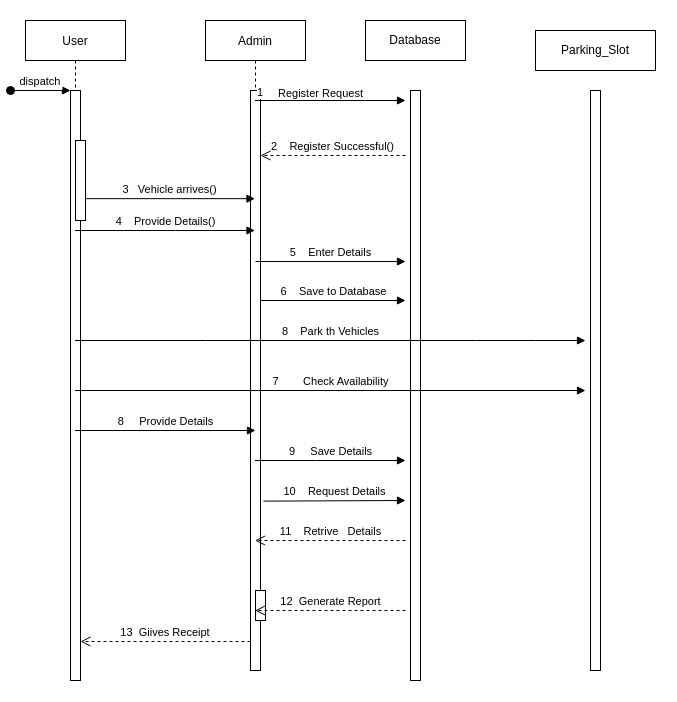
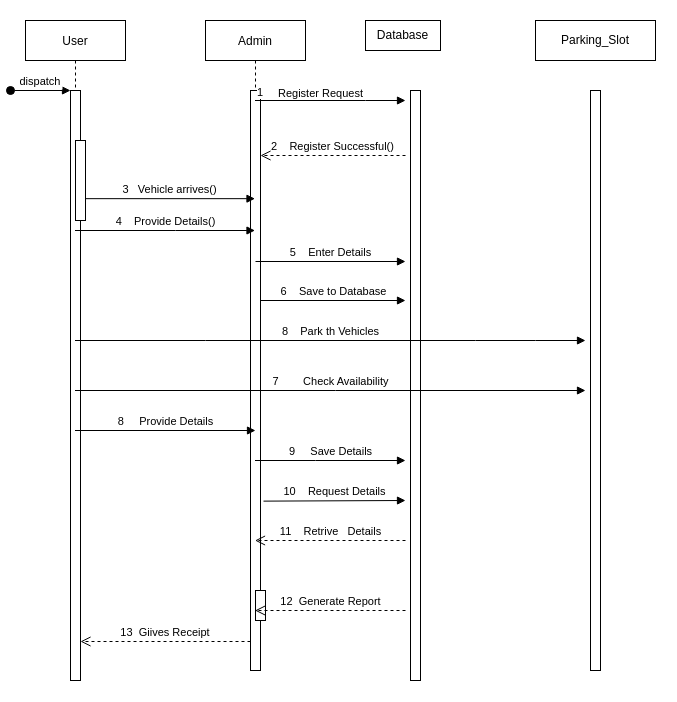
node "Database": size 100x40 -> 75x30
node "Parking_Slot": moved (596, 51) -> (596, 41)
